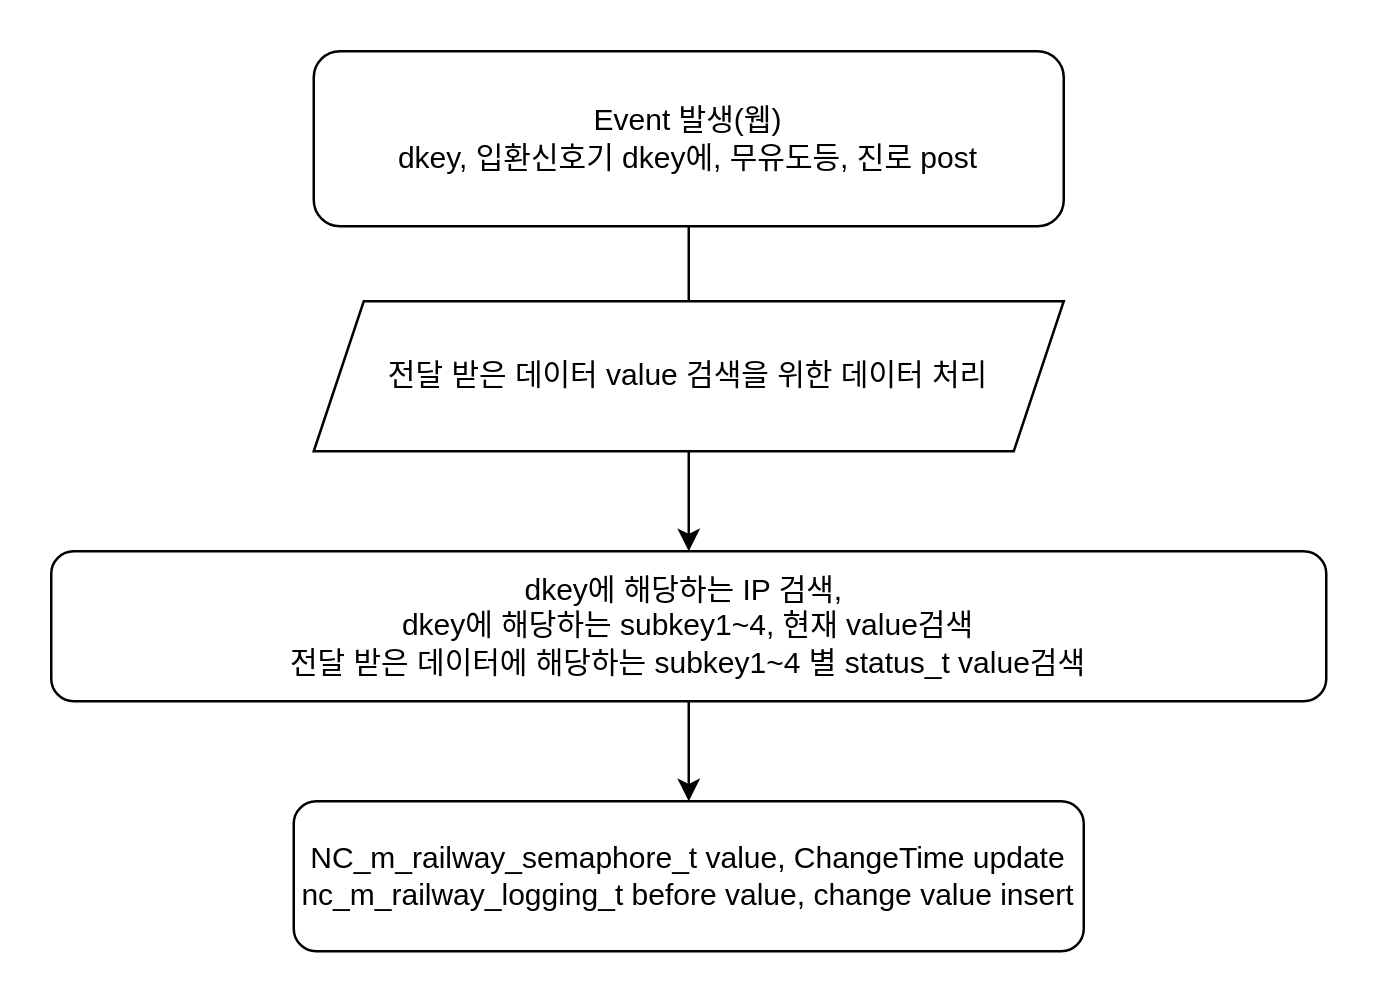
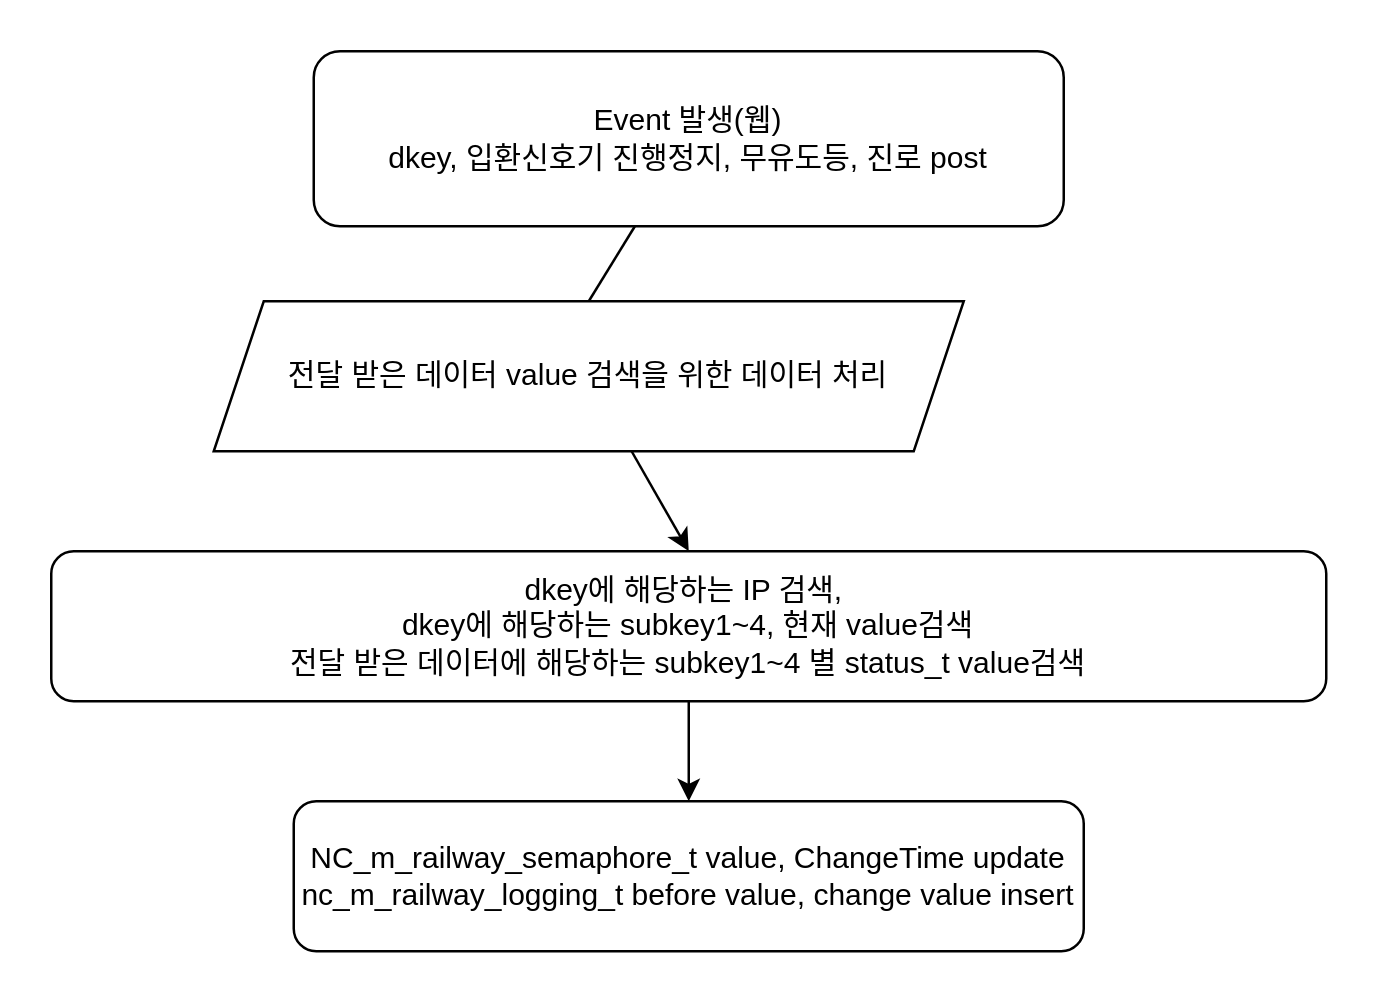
node "Event 발생(웹) dkey, 입환신호기 dkey에, 무유도등, 진로 post": label "Event 발생(웹) dkey, 입환신호기 dkey에, 무유도등, 진로 post" -> "Event 발생(웹) dkey, 입환신호기 진행정지, 무유도등, 진로 post"
node "전달 받은 데이터 value 검색을 위한 데이터 처리": moved (689, 376) -> (589, 376)
